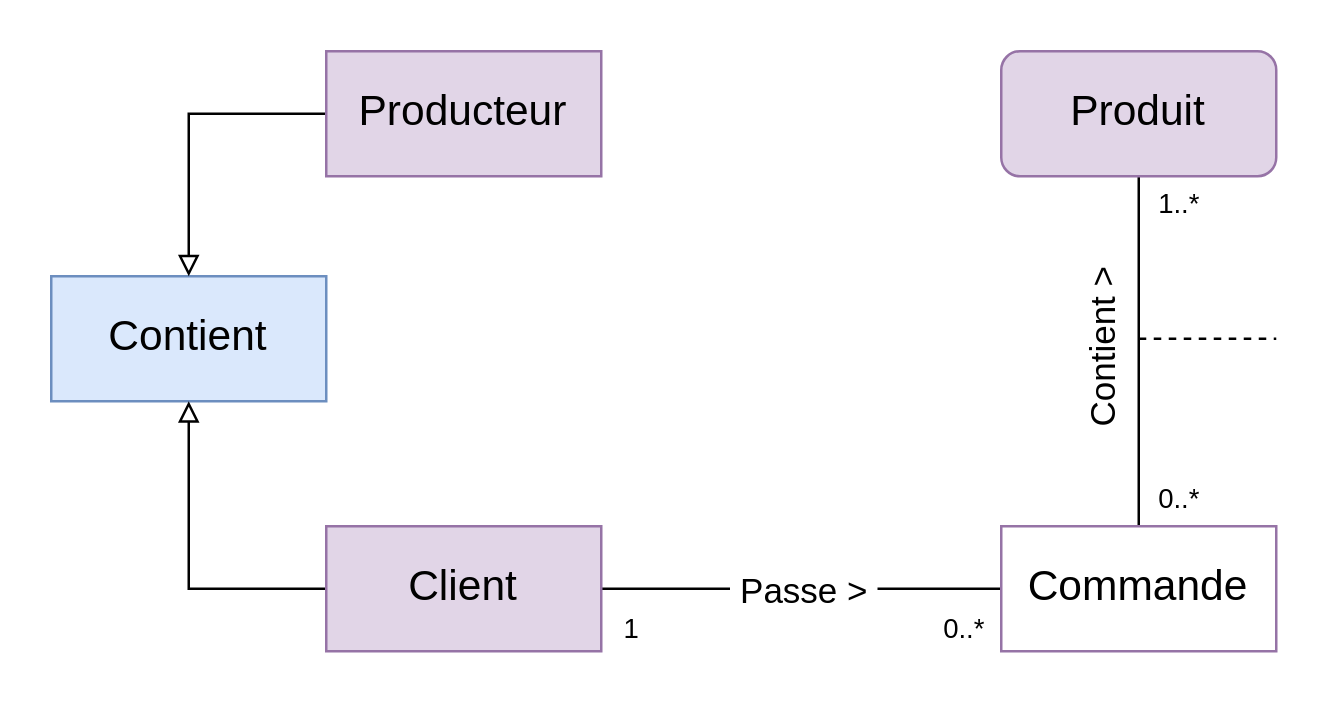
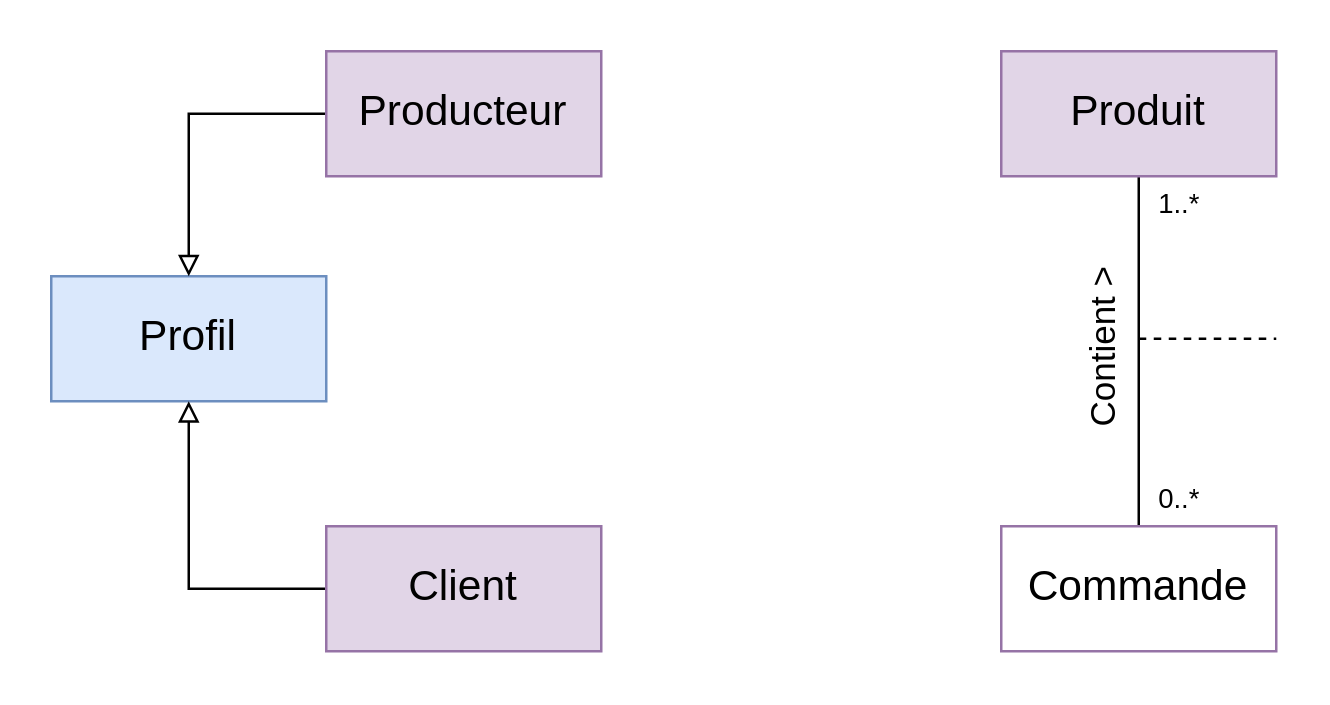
node "Produit": shape rounded rectangle -> rectangle
node "Contient": label "Contient" -> "Profil"
edge "Client" -- "Commande": removed, labels "1", "Passe >", "0..*"
